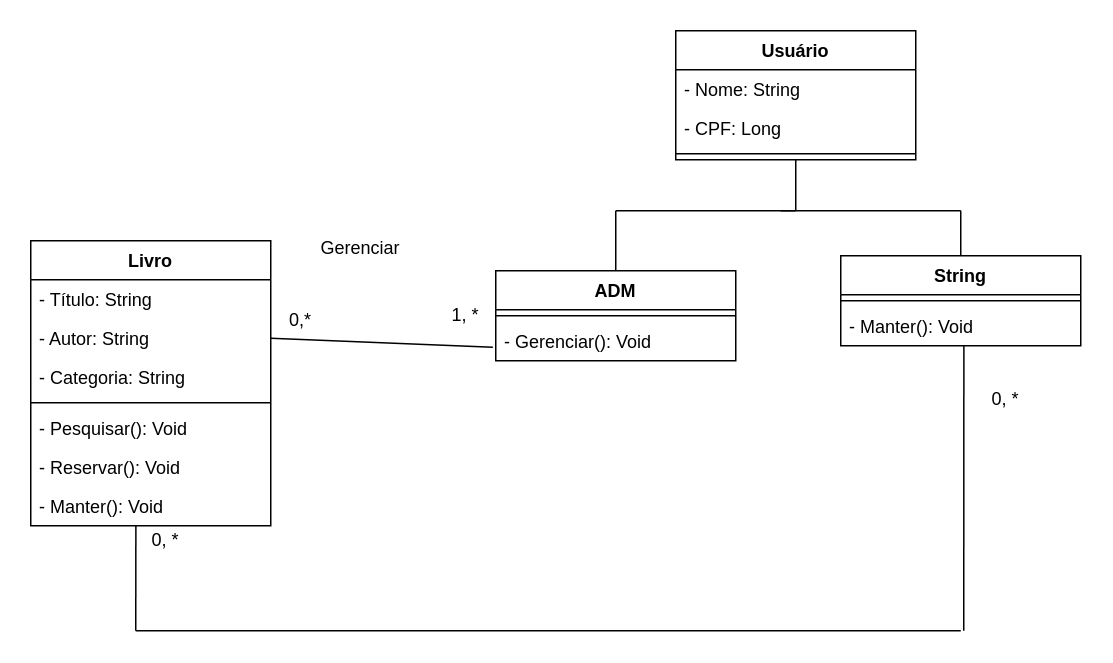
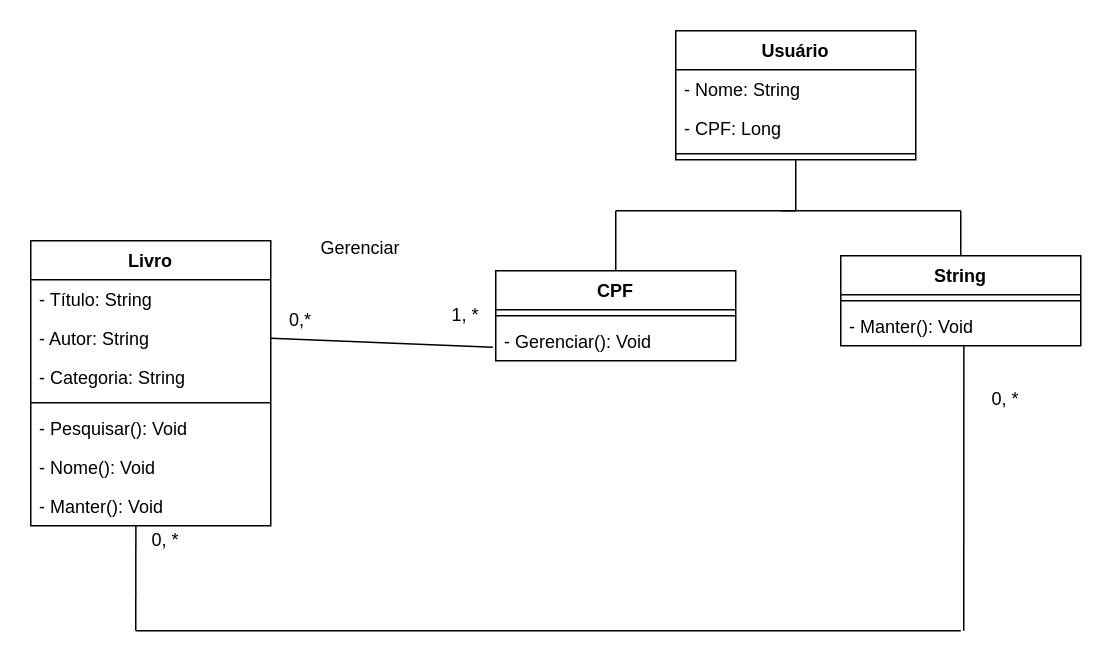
node "ADM": label "ADM" -> "CPF"
node "- Reservar(): Void": label "- Reservar(): Void" -> "- Nome(): Void"
